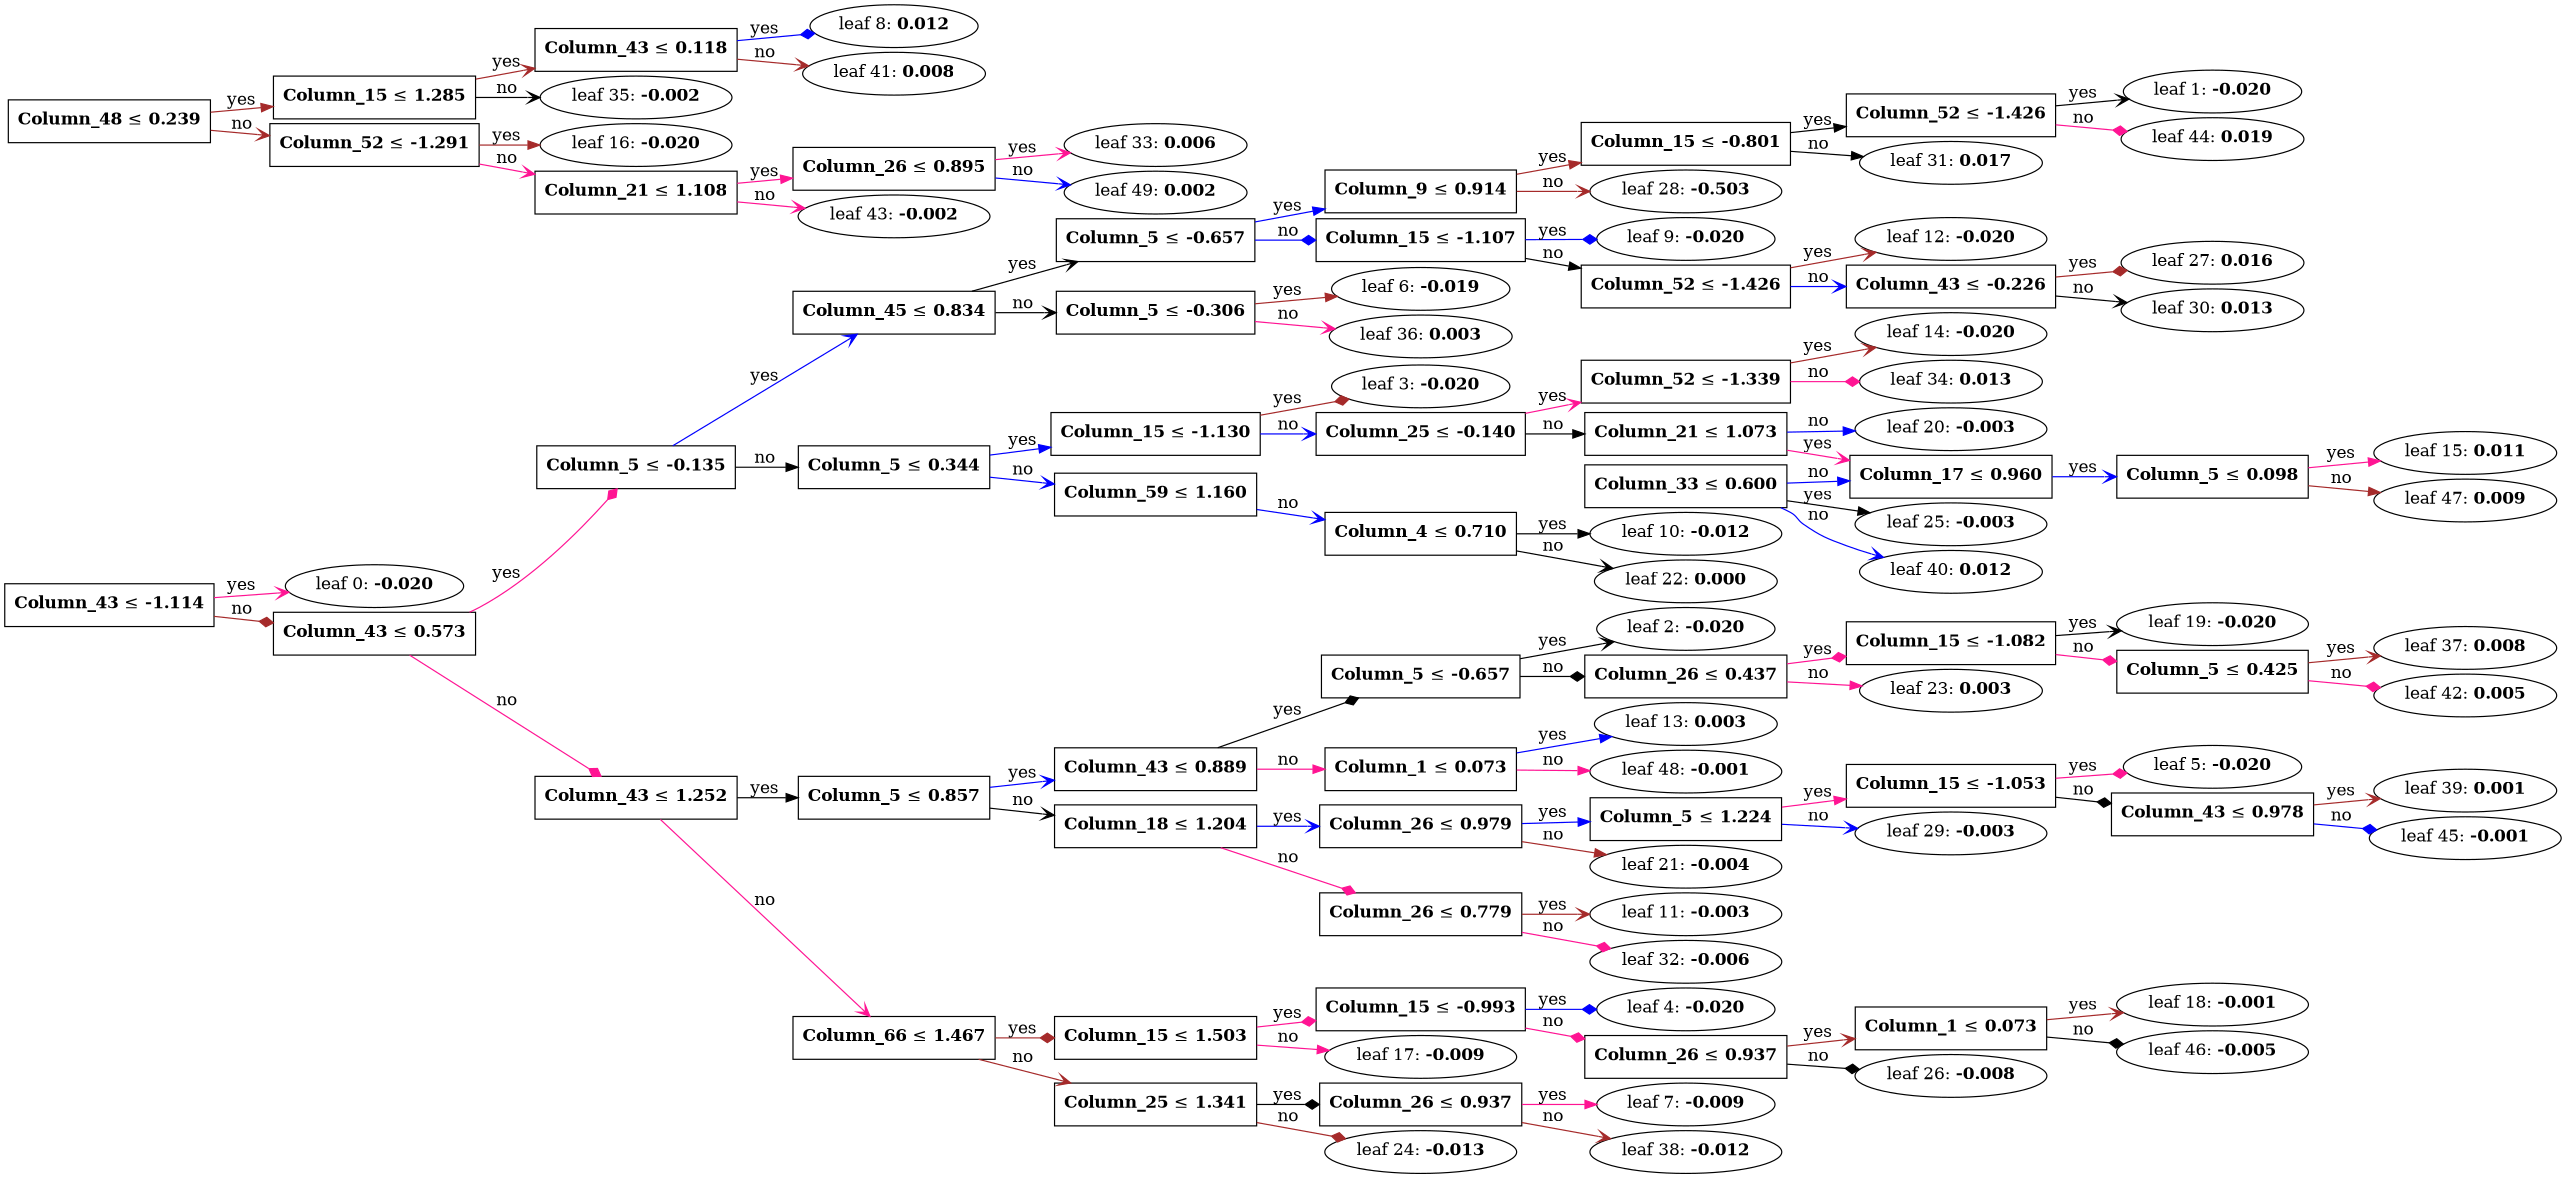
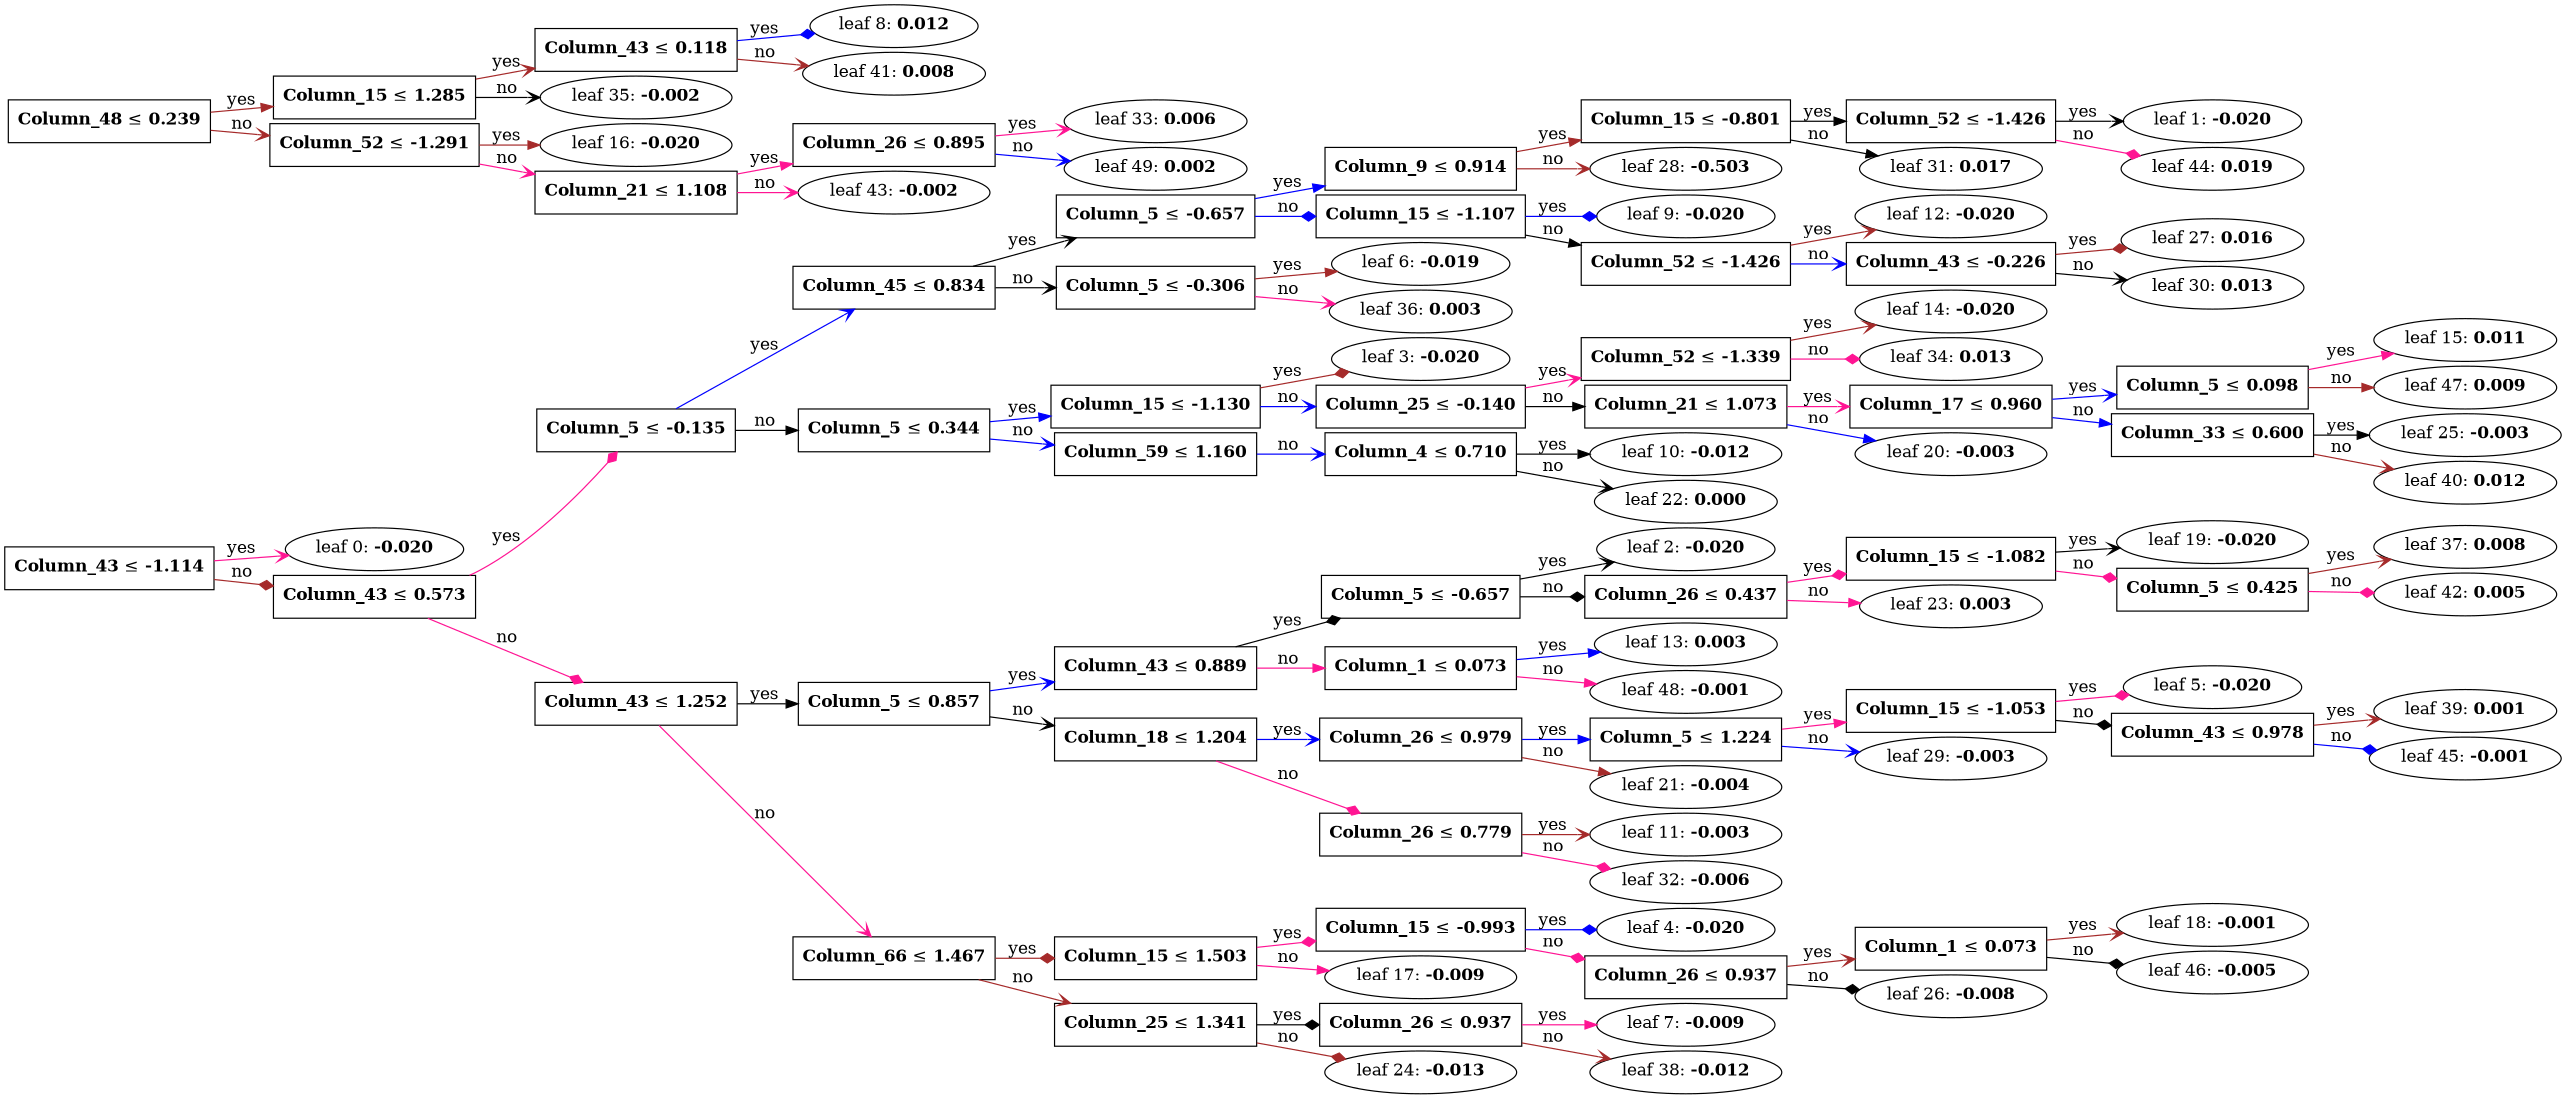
edge "Column_33" -> "Column_17": reversed
edge "Column_33" -> "leaf 40:": color blue -> brown
